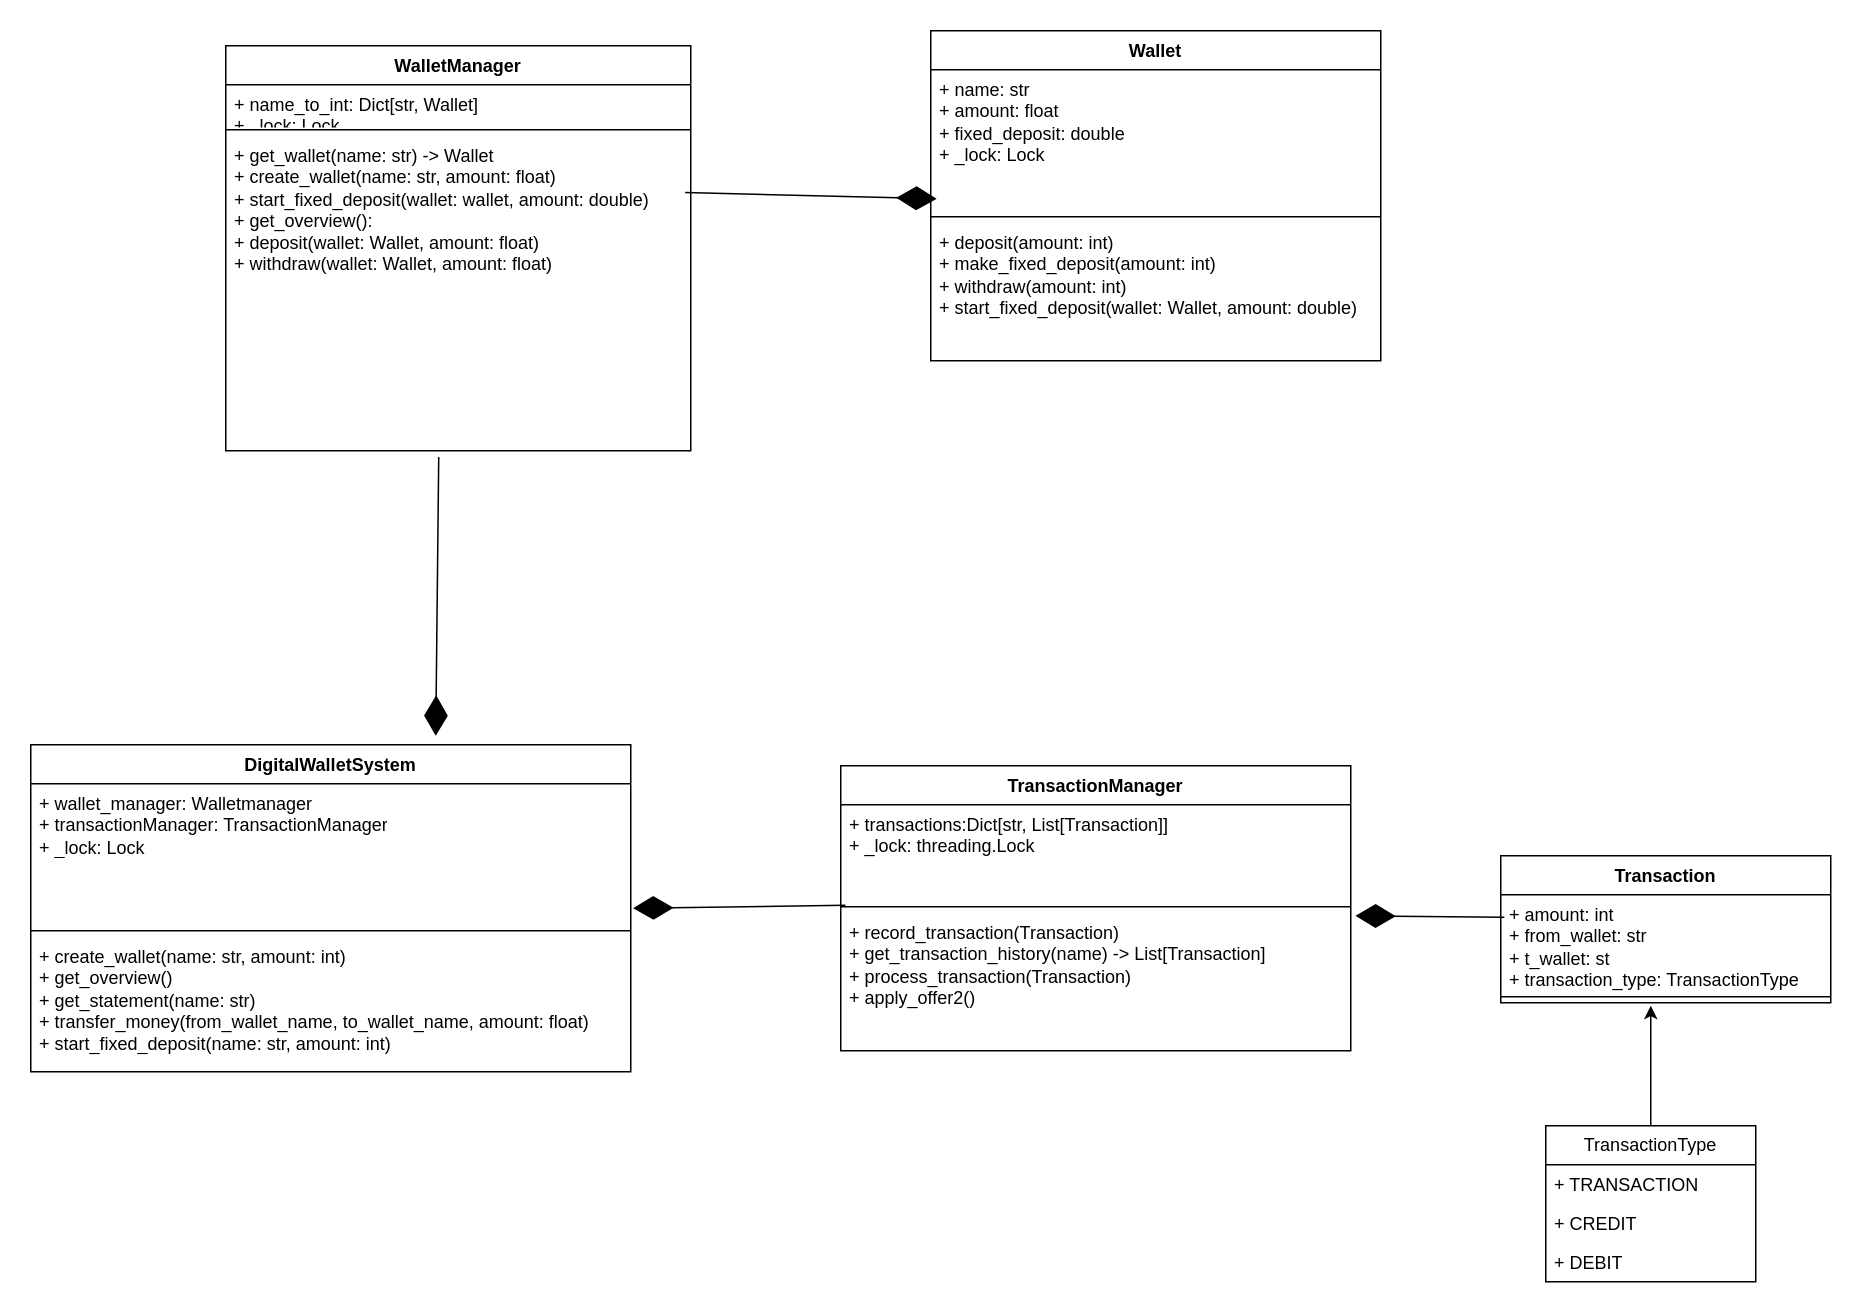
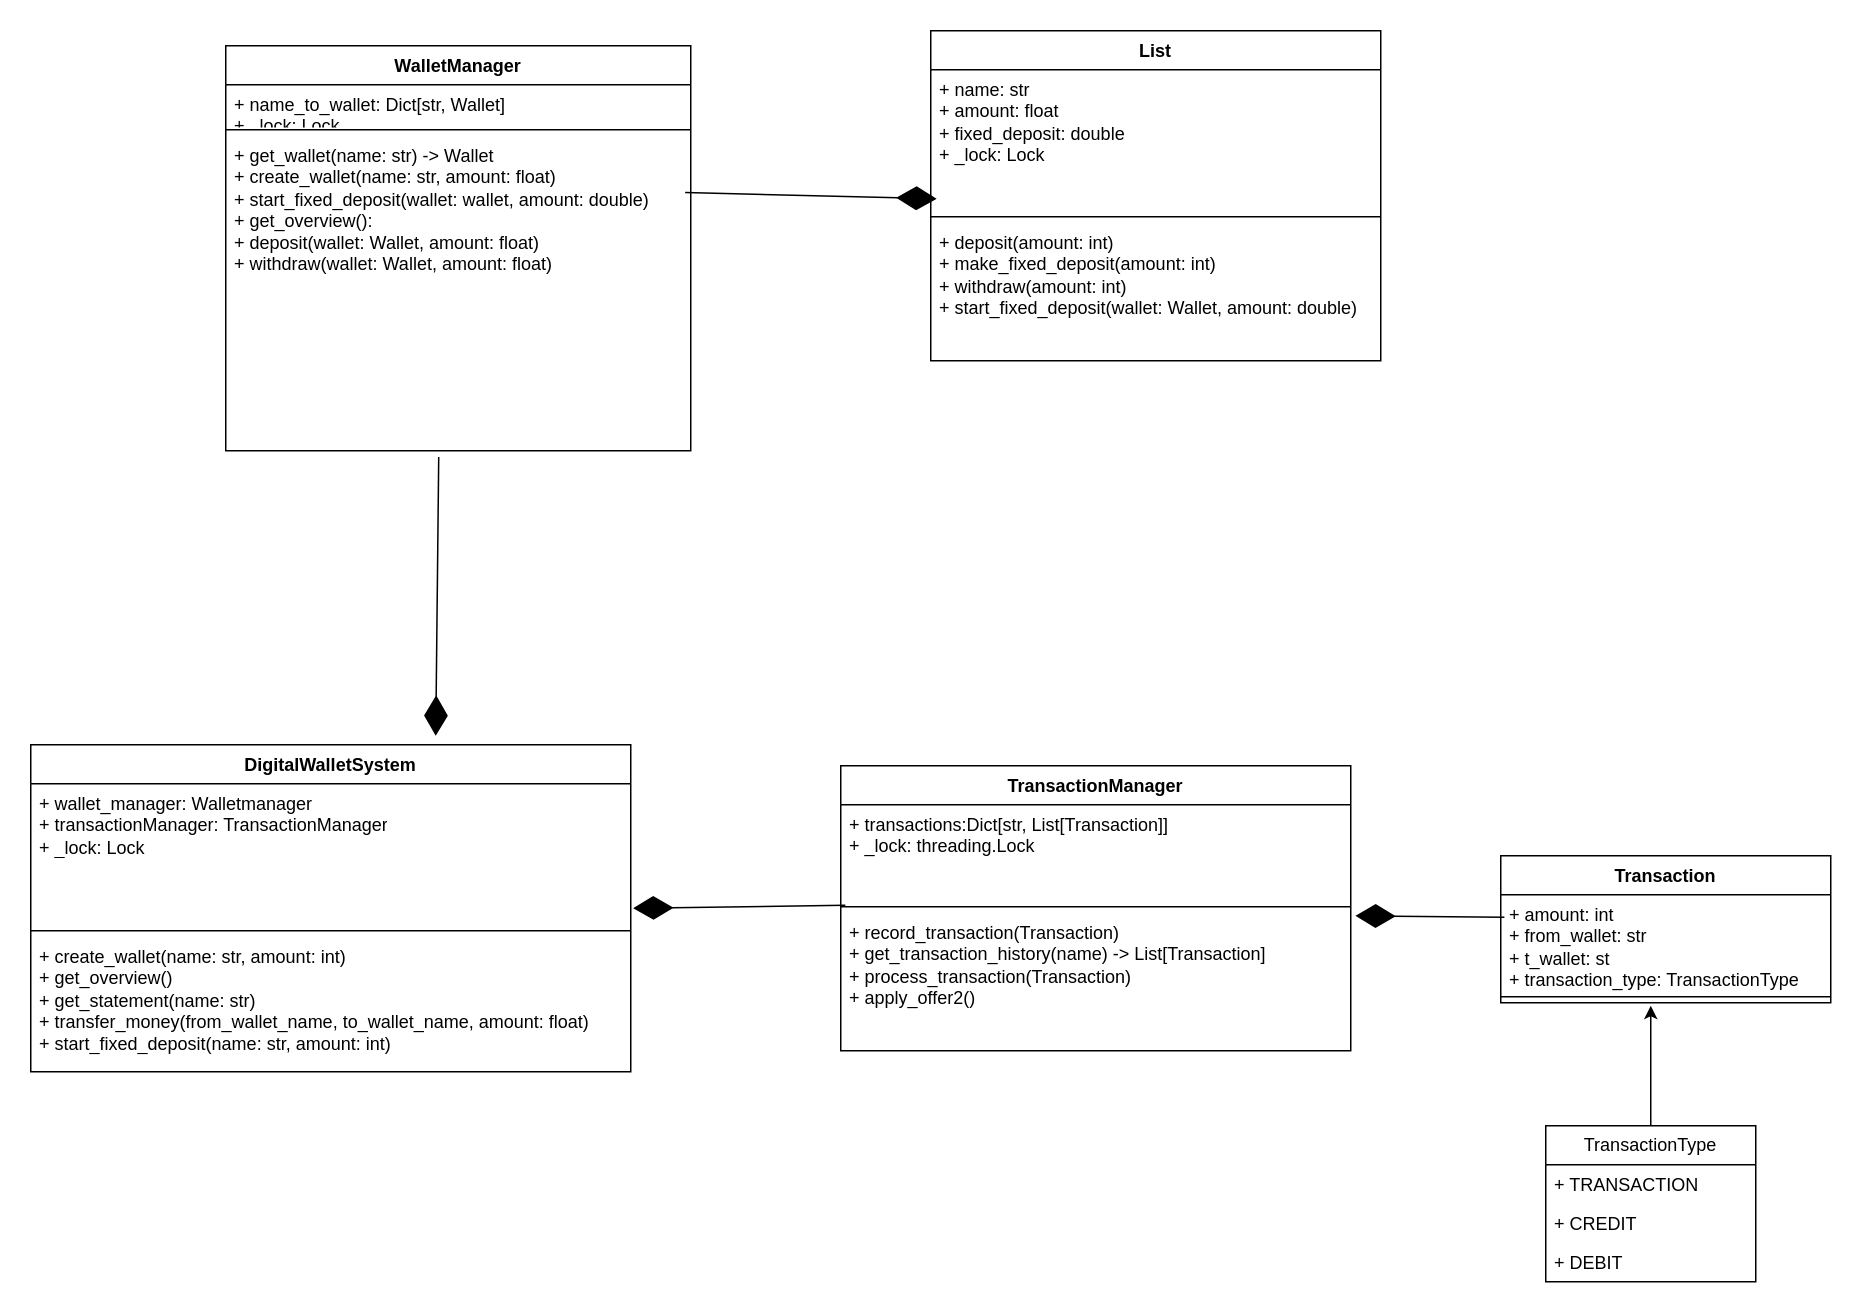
node "Wallet": label "Wallet" -> "List"
node "+ name_to_int: Dict[str, Wallet] + _lock: Lock": label "+ name_to_int: Dict[str, Wallet] + _lock: Lock" -> "+ name_to_wallet: Dict[str, Wallet] + _lock: Lock"
